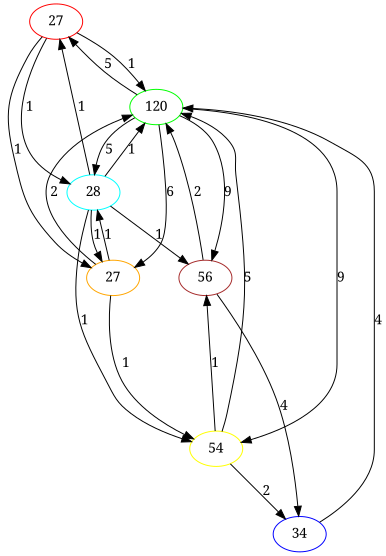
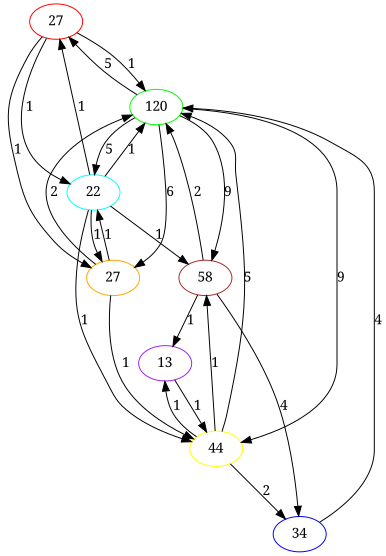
node "28": label "28" -> "22"
node "56": label "56" -> "58"
node "13": added
node "54": label "54" -> "44"
